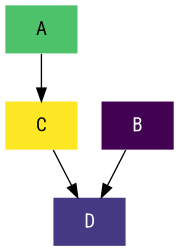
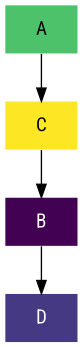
edge "C" -> "D": now "C" -> "B"
